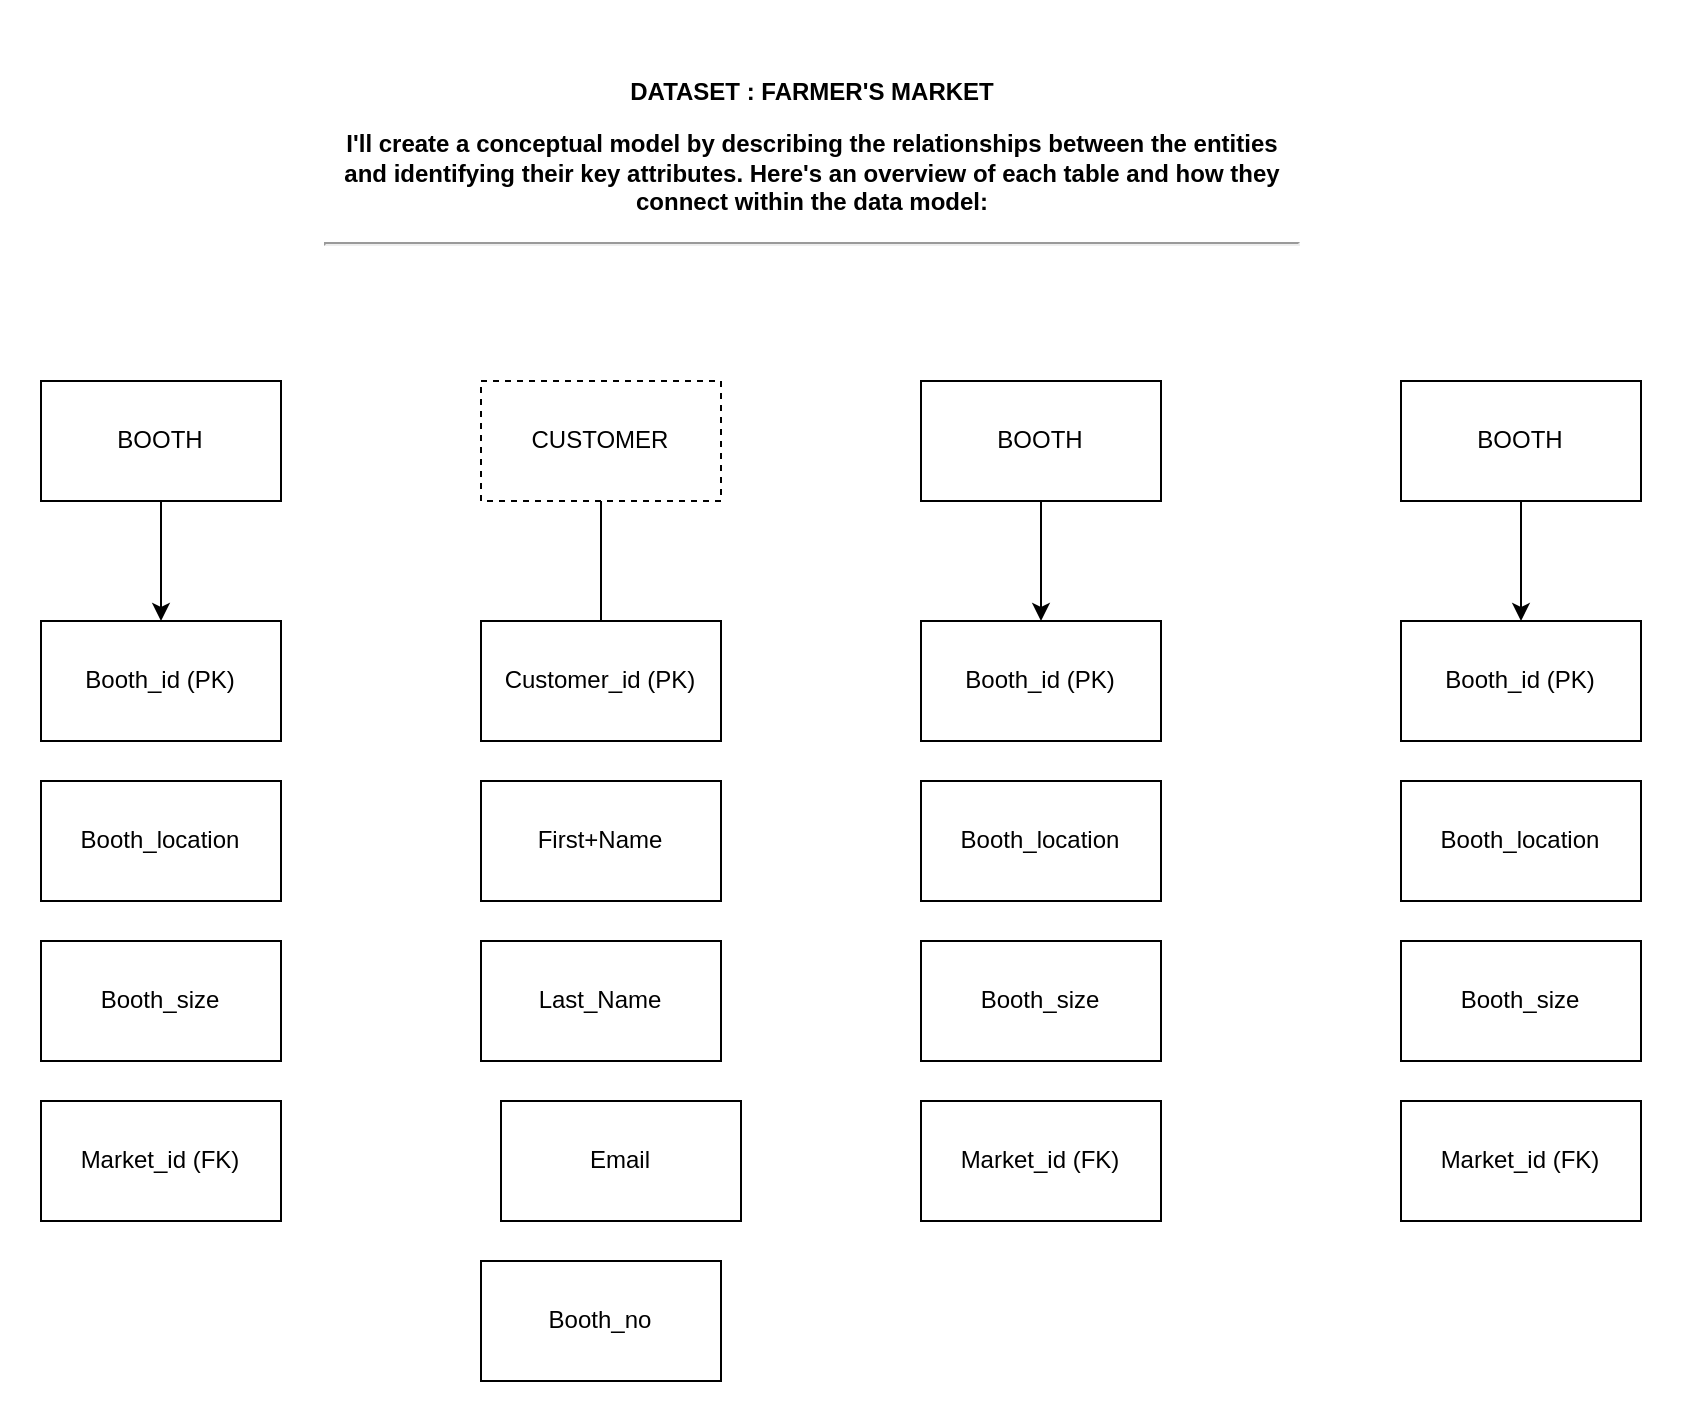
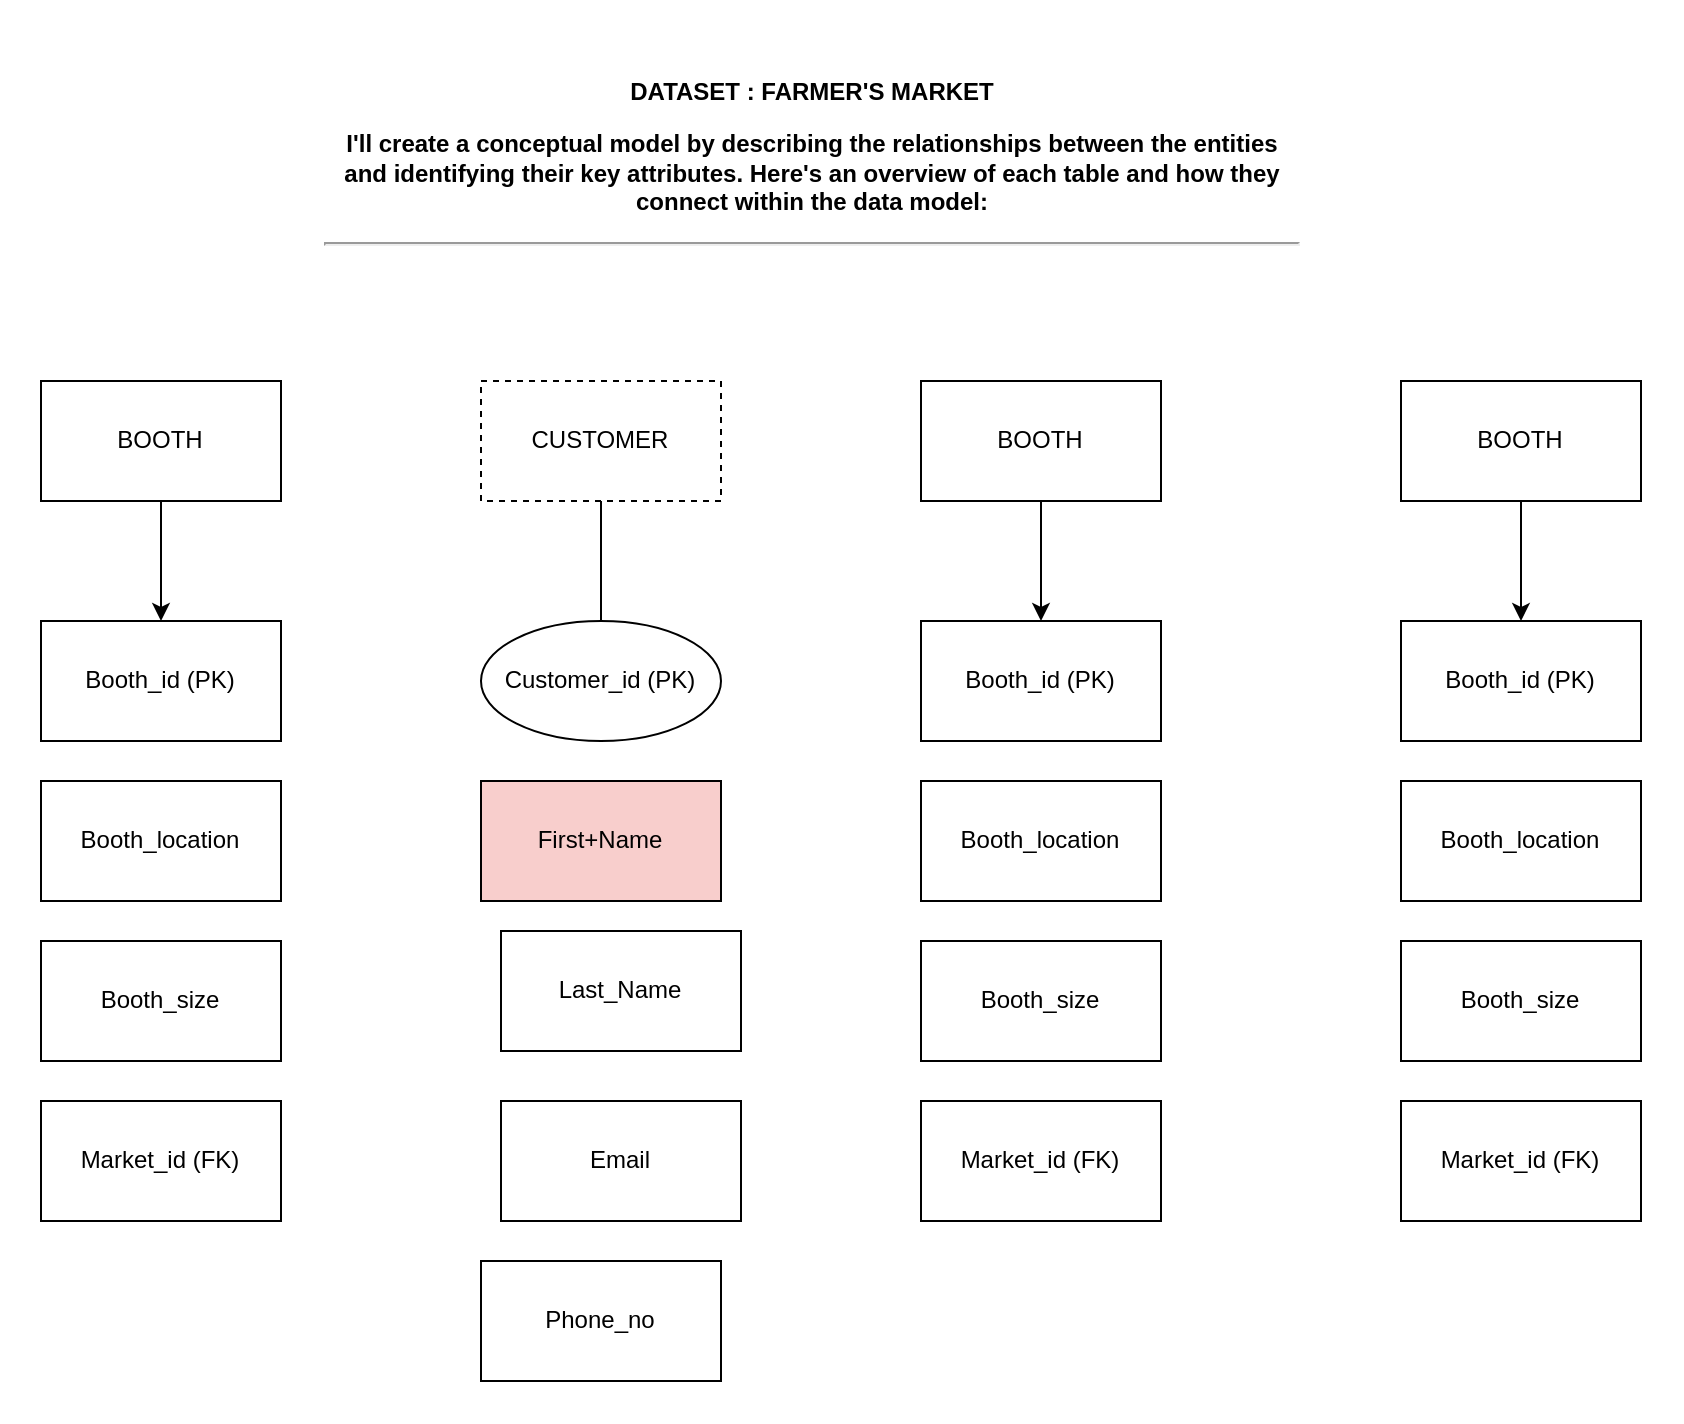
node "Customer_id (PK)": shape rectangle -> ellipse
node "First+Name": fillcolor #ffffff -> #f8cecc
node "Last_Name": moved (601, 1001) -> (621, 991)
node "Booth_no": label "Booth_no" -> "Phone_no"
